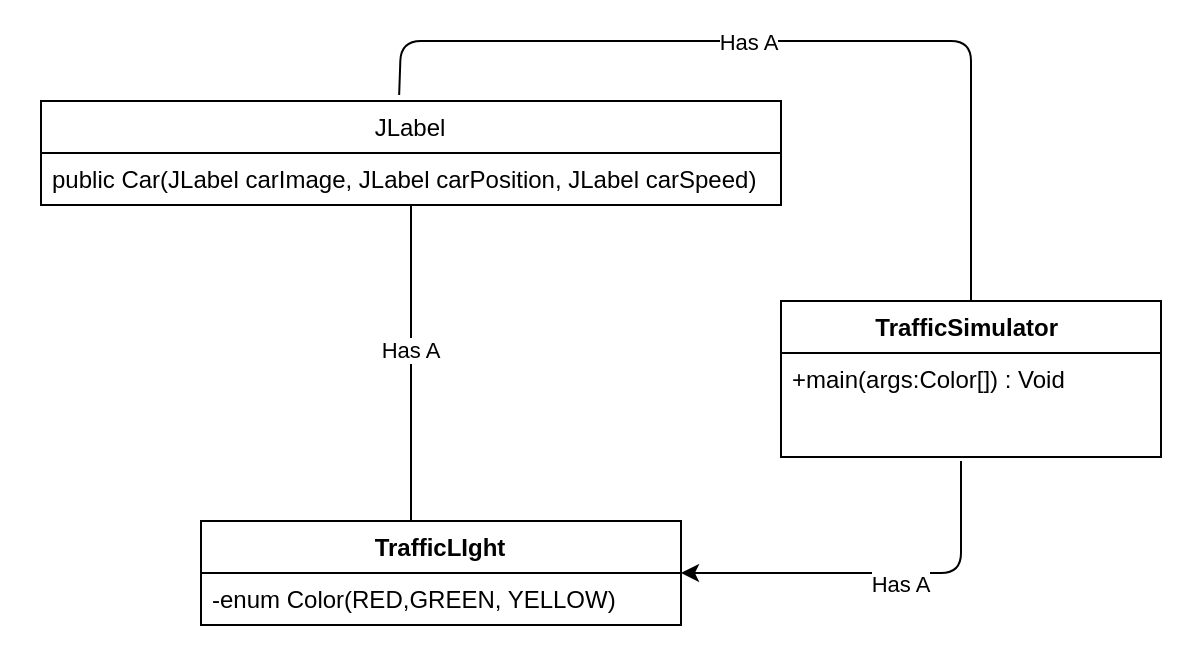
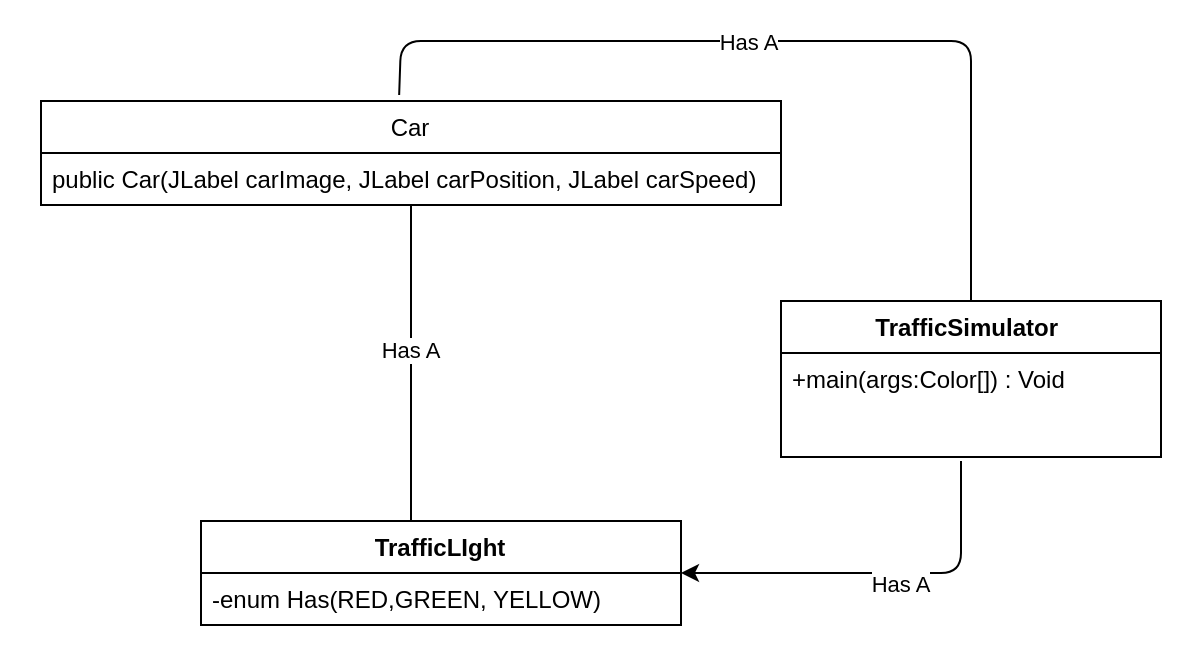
node "JLabel": label "JLabel" -> "Car"
node "-enum Color(RED,GREEN, YELLOW)": label "-enum Color(RED,GREEN, YELLOW)" -> "-enum Has(RED,GREEN, YELLOW)"
